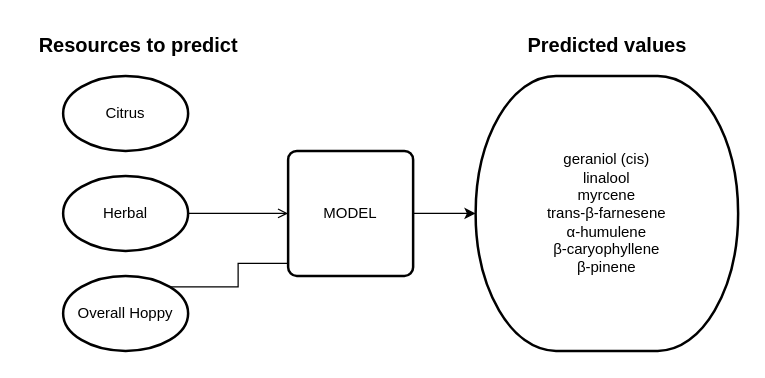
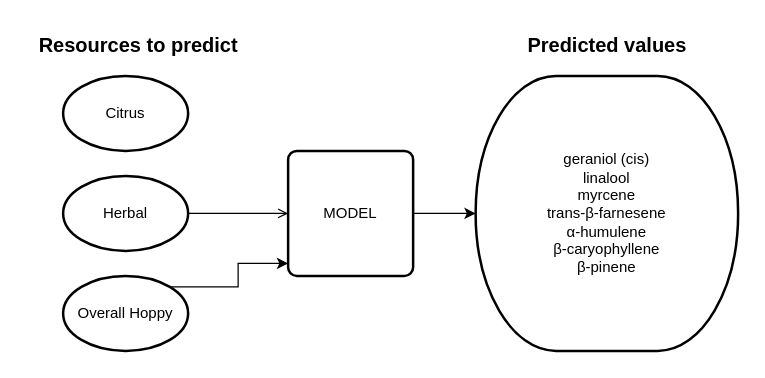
edge "MODEL" -- "Overall Hoppy": arrowhead none -> classic
